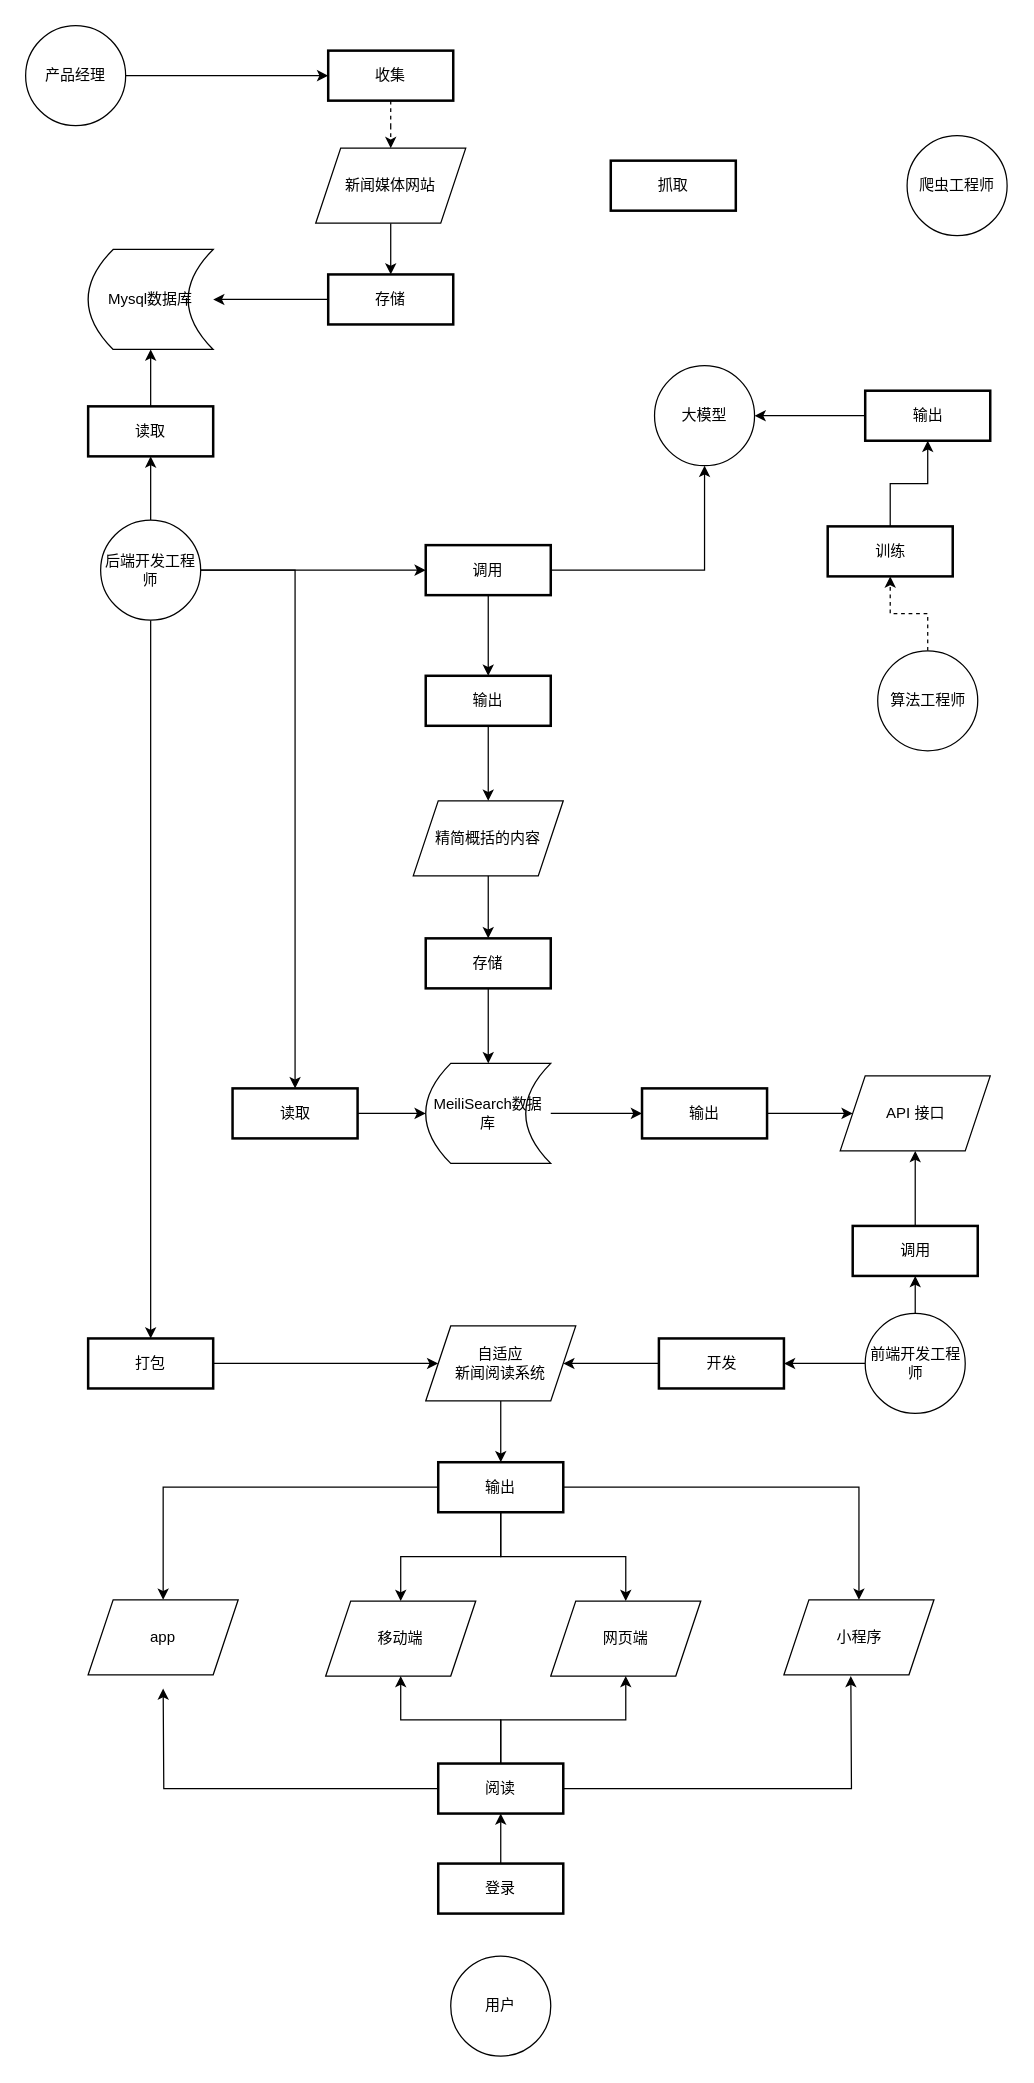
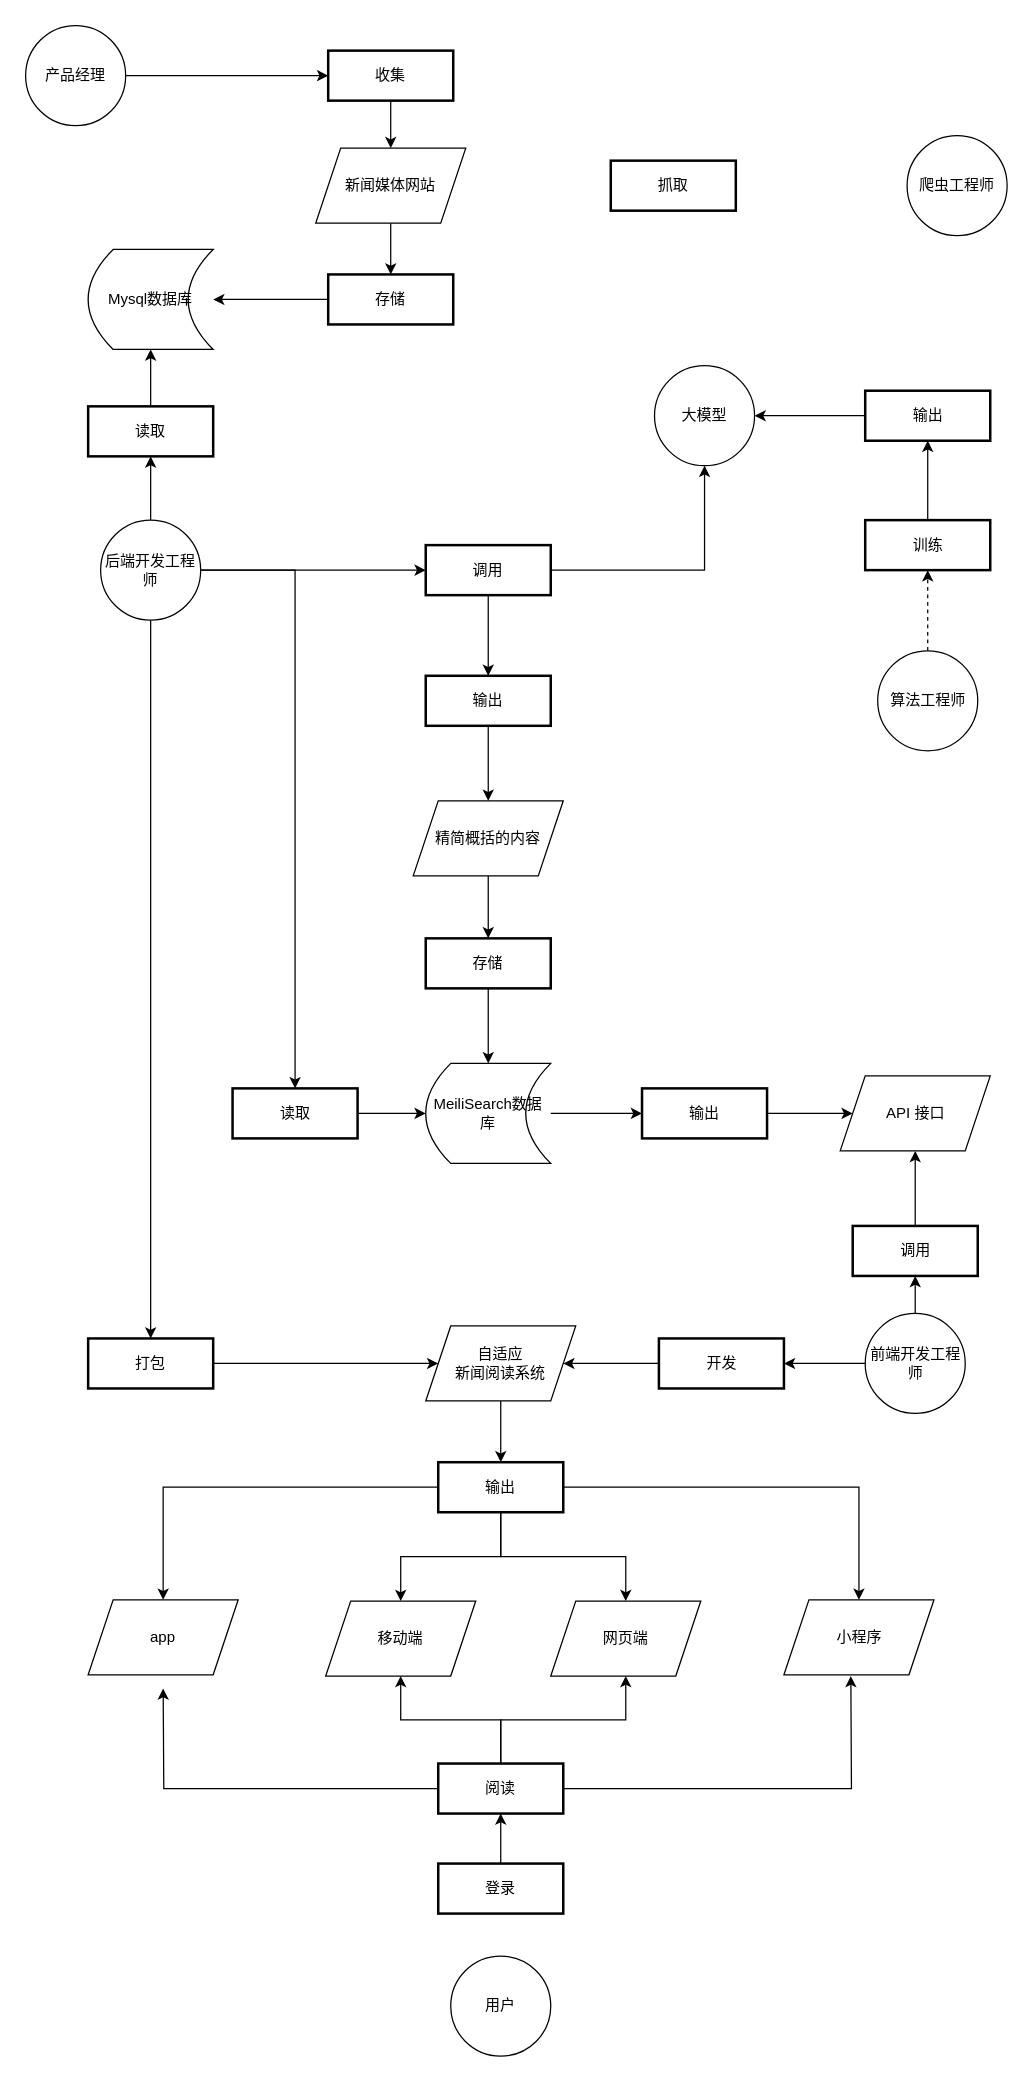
edge "收集" -> "新闻媒体网站": style dashed -> solid
node "训练": moved (890, 551) -> (928, 545)
